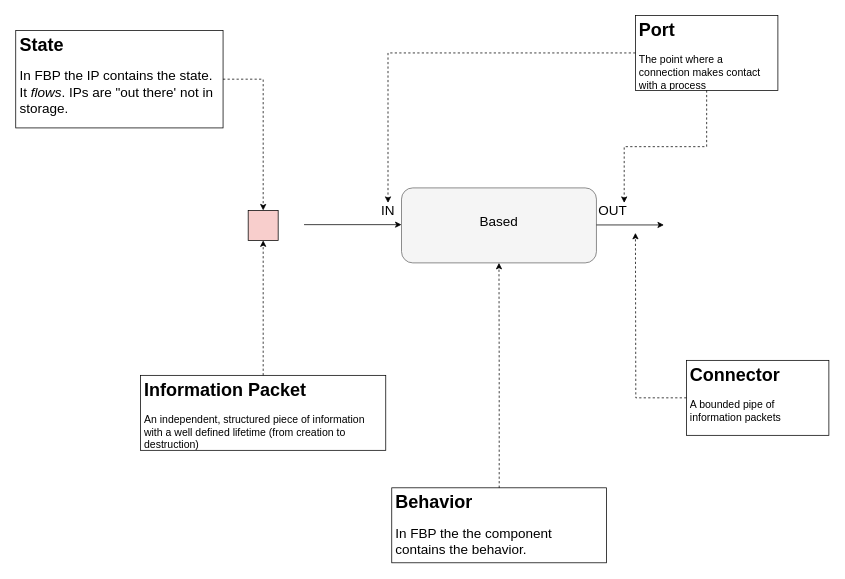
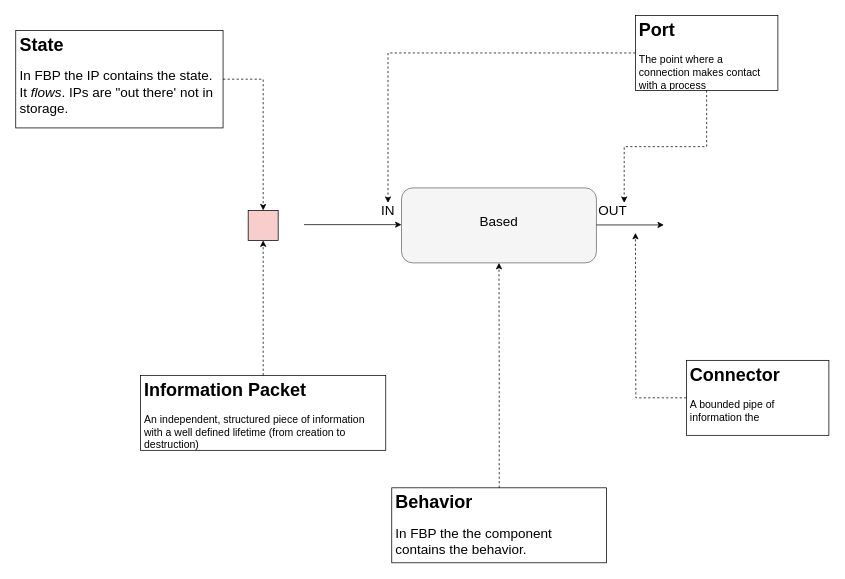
node "ConnectorA bounded pipe of information packets": label "ConnectorA bounded pipe of information packets" -> "ConnectorA bounded pipe of information the"
